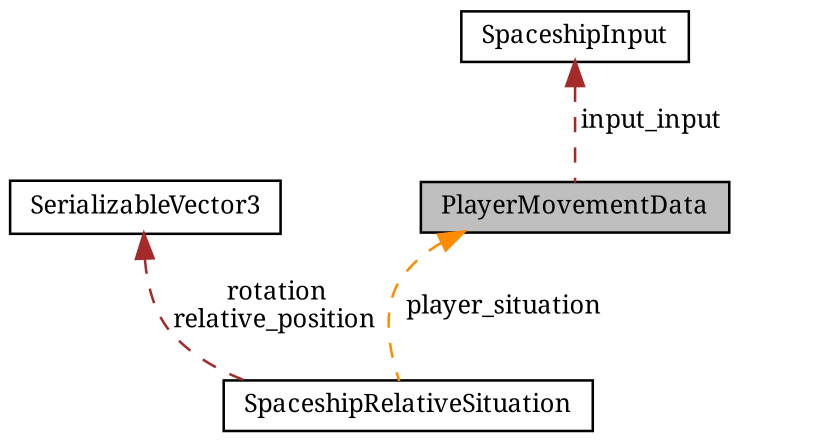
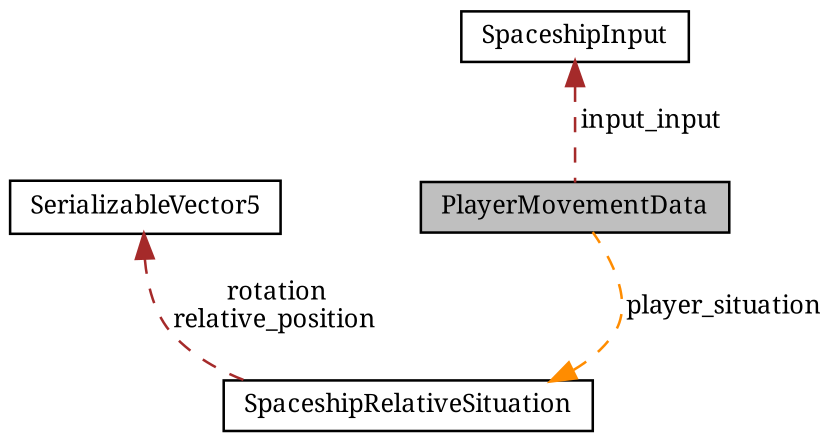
node "SerializableVector3": label "SerializableVector3" -> "SerializableVector5"
edge "SpaceshipRelativeSituation" -> "PlayerMovementData": reversed
